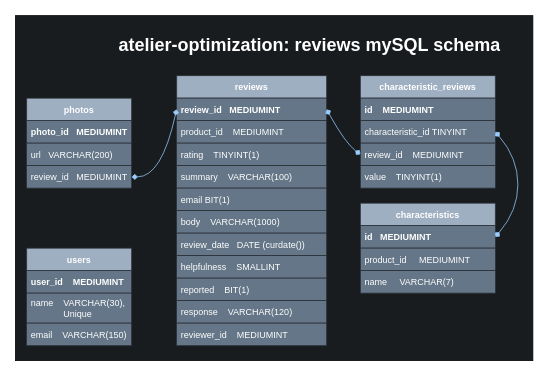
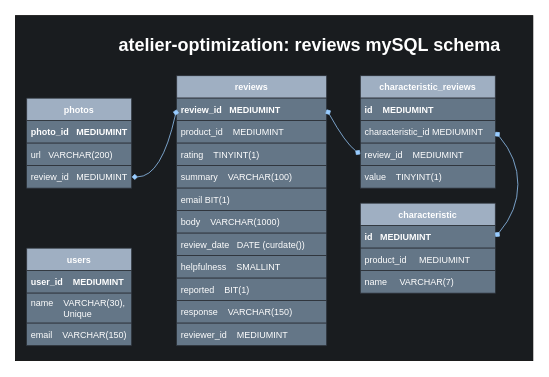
node "characteristic_id TINYINT": label "characteristic_id TINYINT" -> "characteristic_id MEDIUMINT"
node "characteristics": label "characteristics" -> "characteristic"
node "response VARCHAR(120)": label "response VARCHAR(120)" -> "response VARCHAR(150)"
